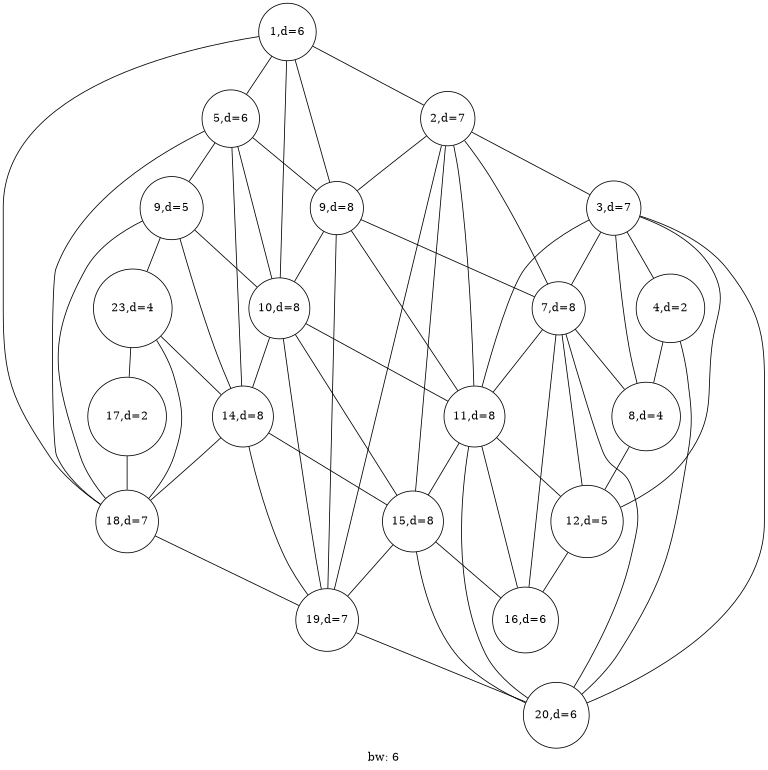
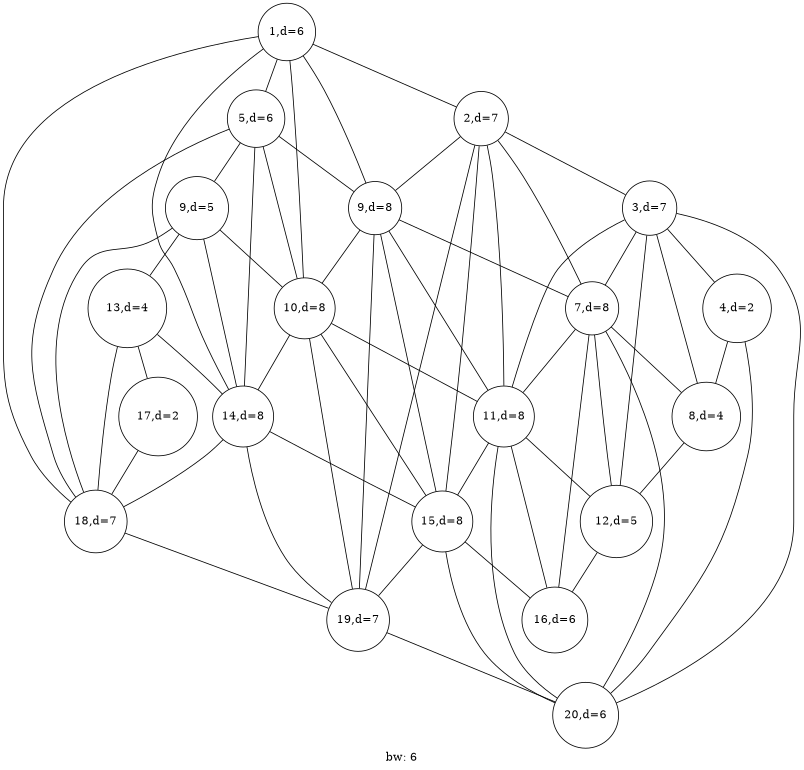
edge "1,d=6" -- "14,d=8": added
node "23,d=4": label "23,d=4" -> "13,d=4"
edge "9,d=8" -- "15,d=8": added
